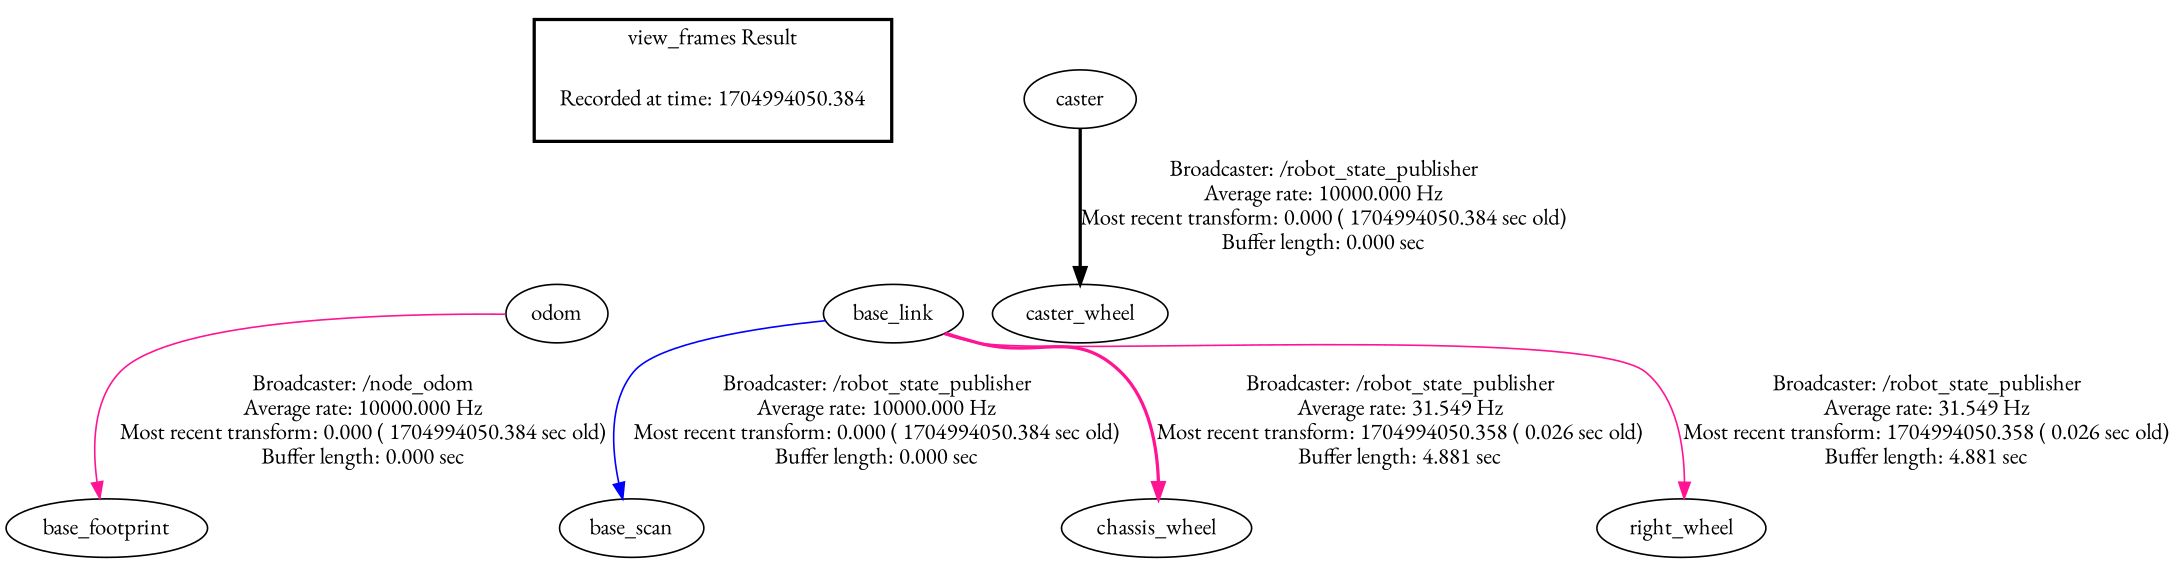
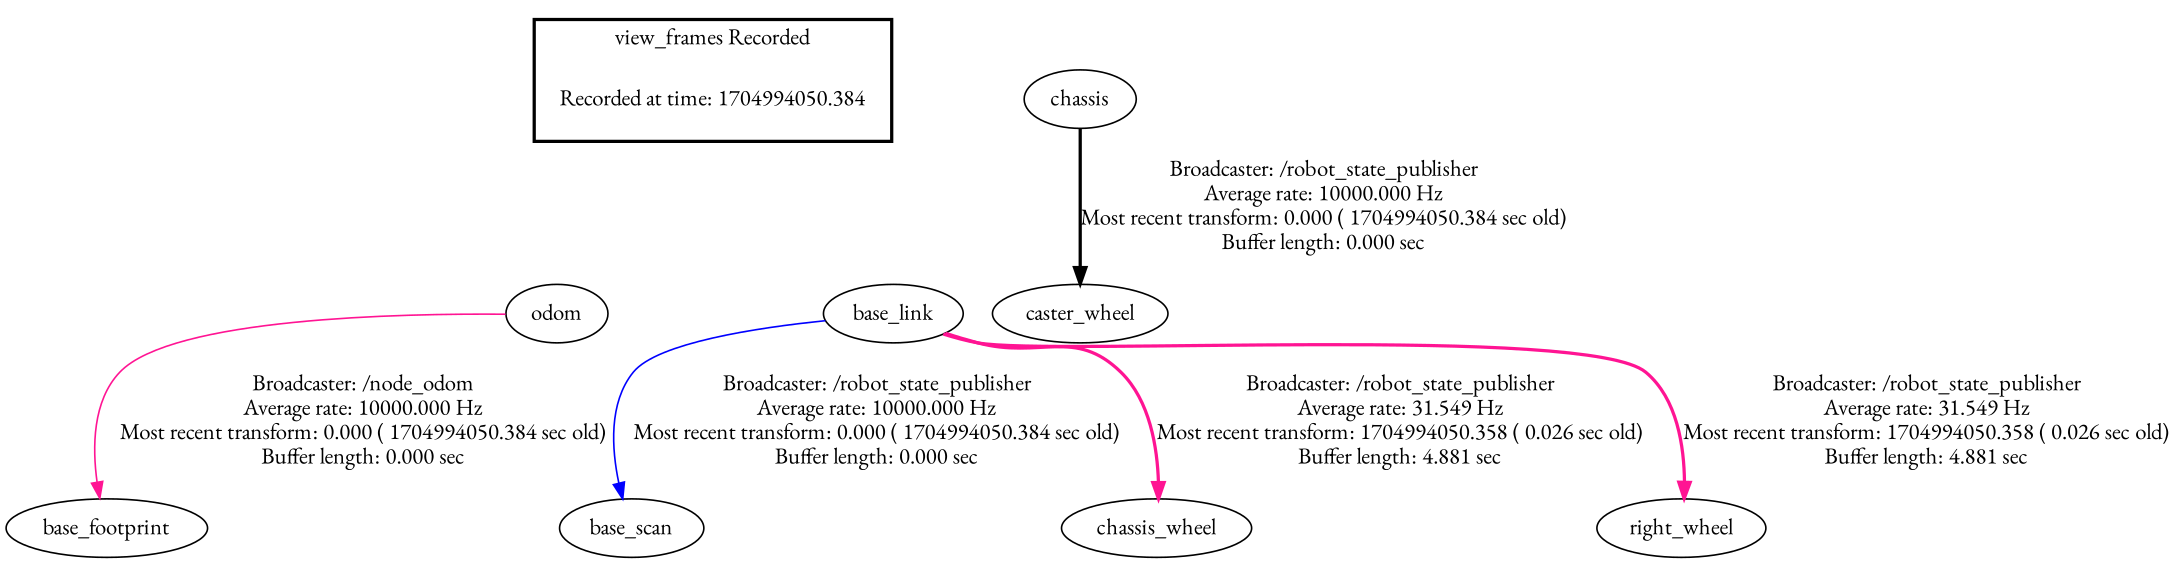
cluster "view_frames Result": label "view_frames Result" -> "view_frames Recorded"
node "caster": label "caster" -> "chassis"
edge "base_link" -> "right_wheel": style solid -> bold
